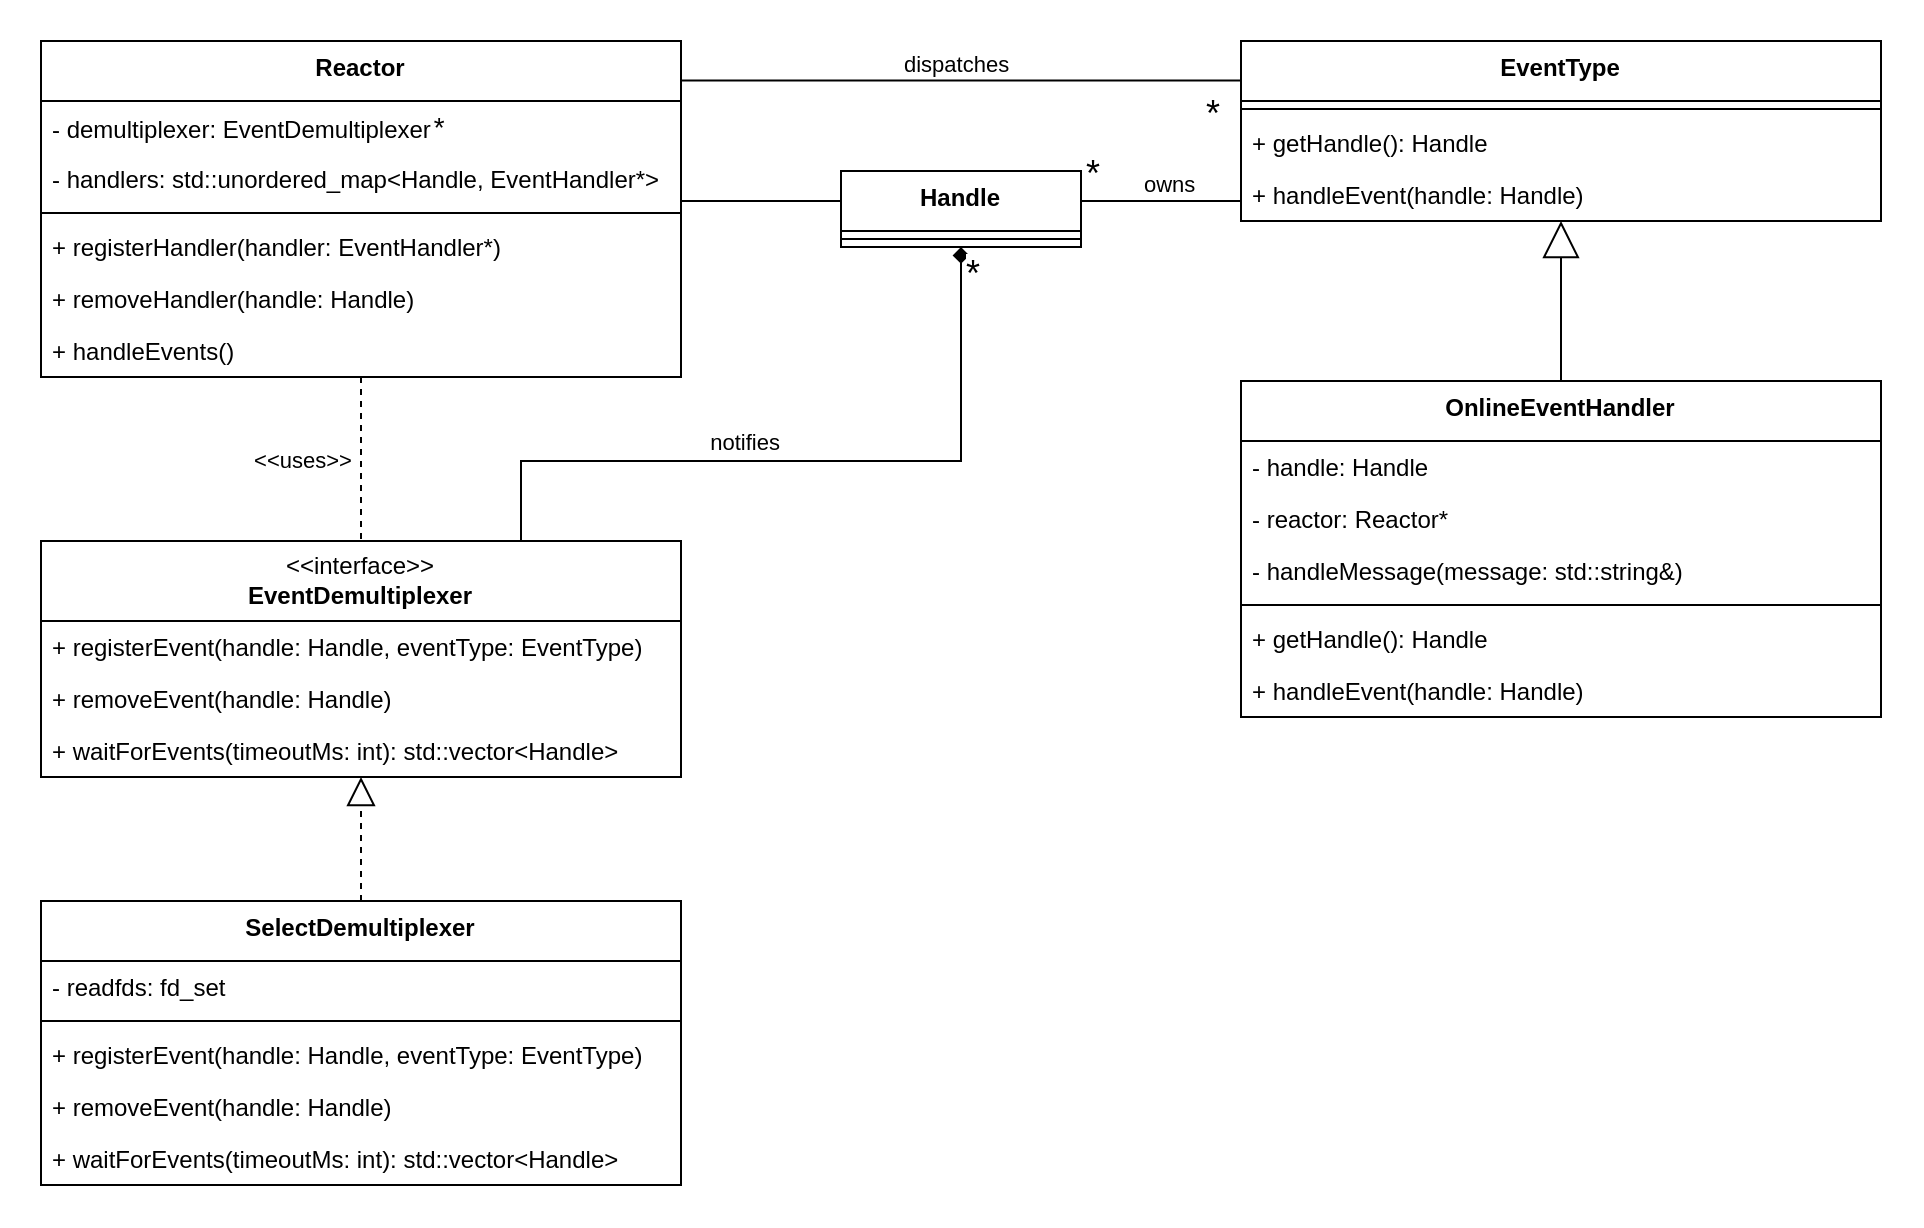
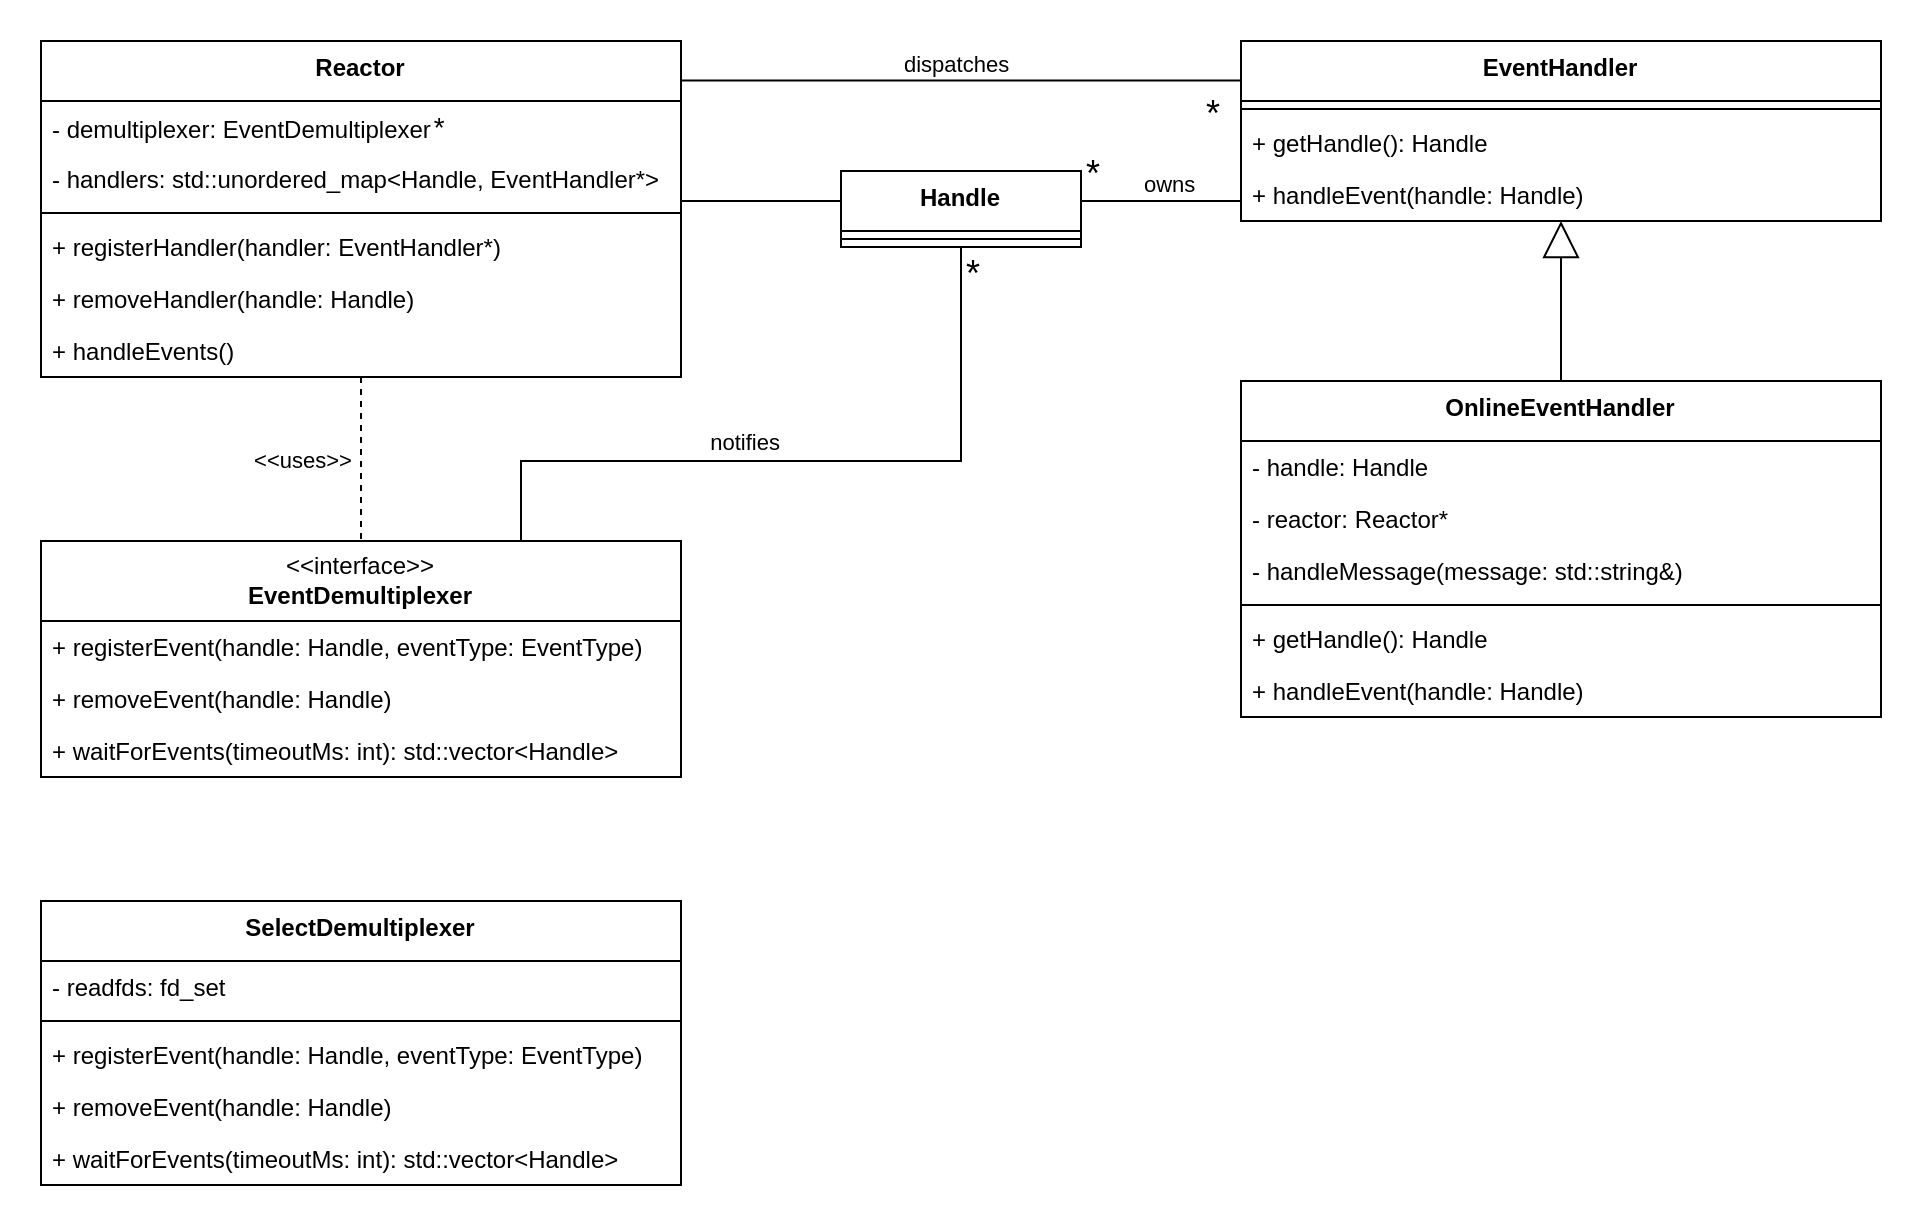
node "EventType": label "EventType" -> "EventHandler"
edge "<<interface>>EventDemultiplexer" -> "Handle": arrowhead diamond -> none
edge "SelectDemultiplexer" -> "<<interface>>EventDemultiplexer": removed
